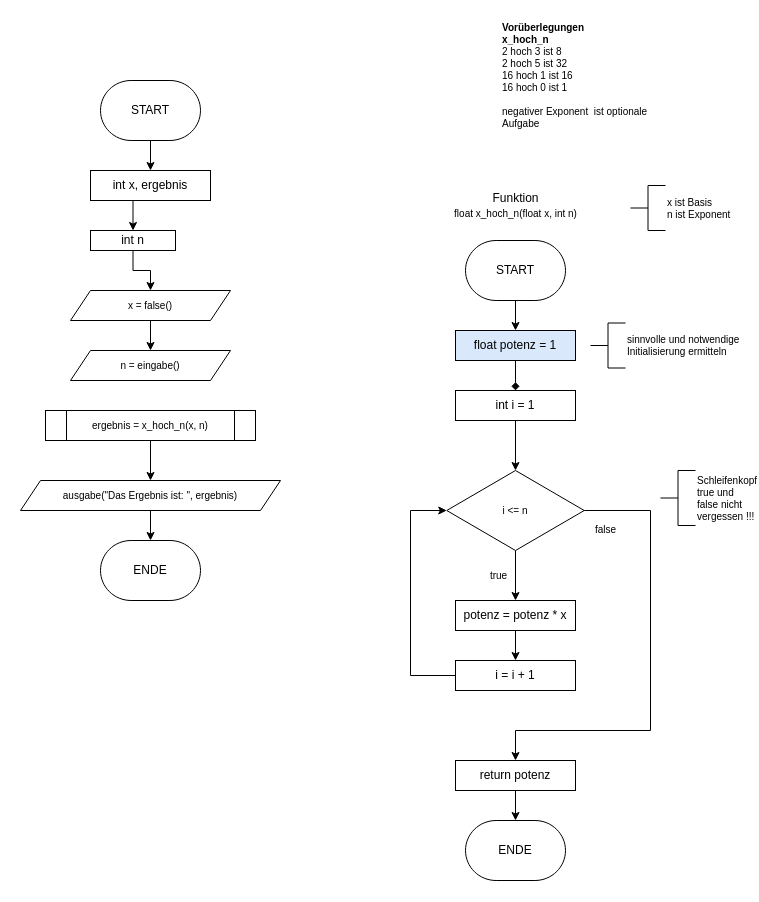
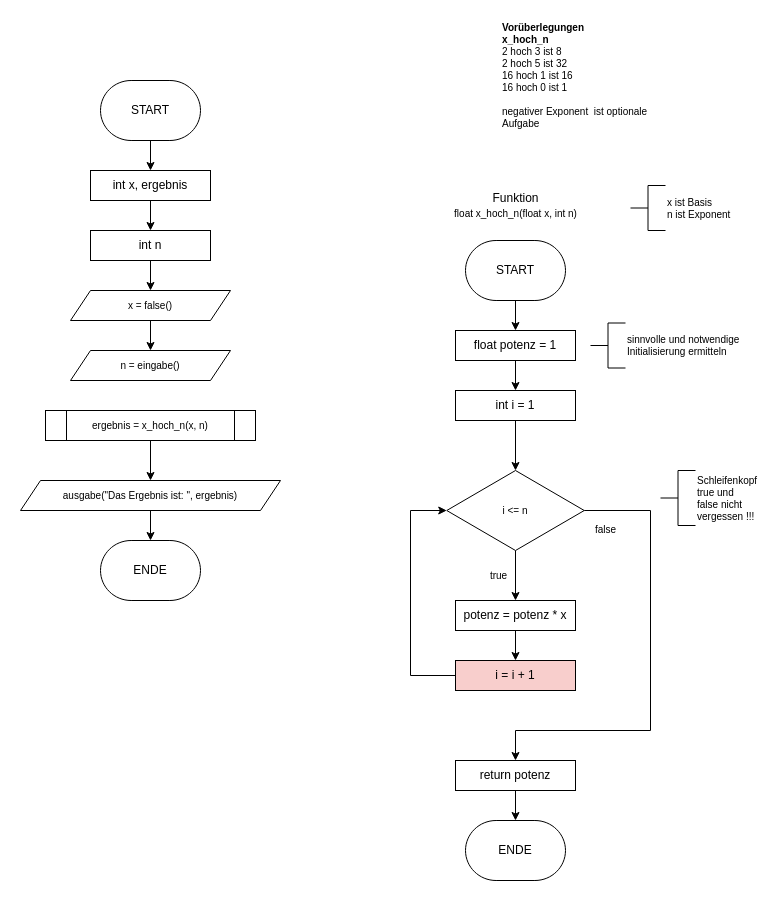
node "int n": size 85x20 -> 120x30
node "float potenz = 1": fillcolor #dae8fc -> #ffffff
edge "float potenz = 1" -> "int i = 1": arrowhead diamond -> classic
node "i = i + 1": fillcolor #ffffff -> #f8cecc
